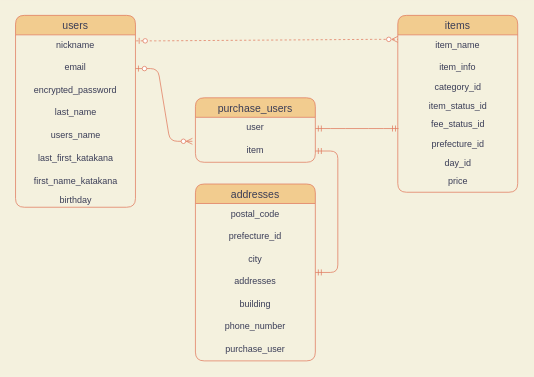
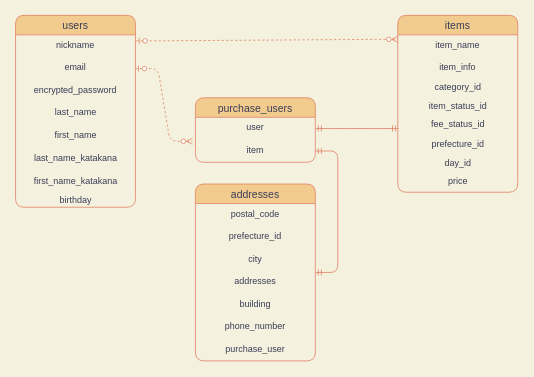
edge "email" -- "item": style solid -> dashed
node "users_name": label "users_name" -> "first_name"
node "last_first_katakana": label "last_first_katakana" -> "last_name_katakana"
